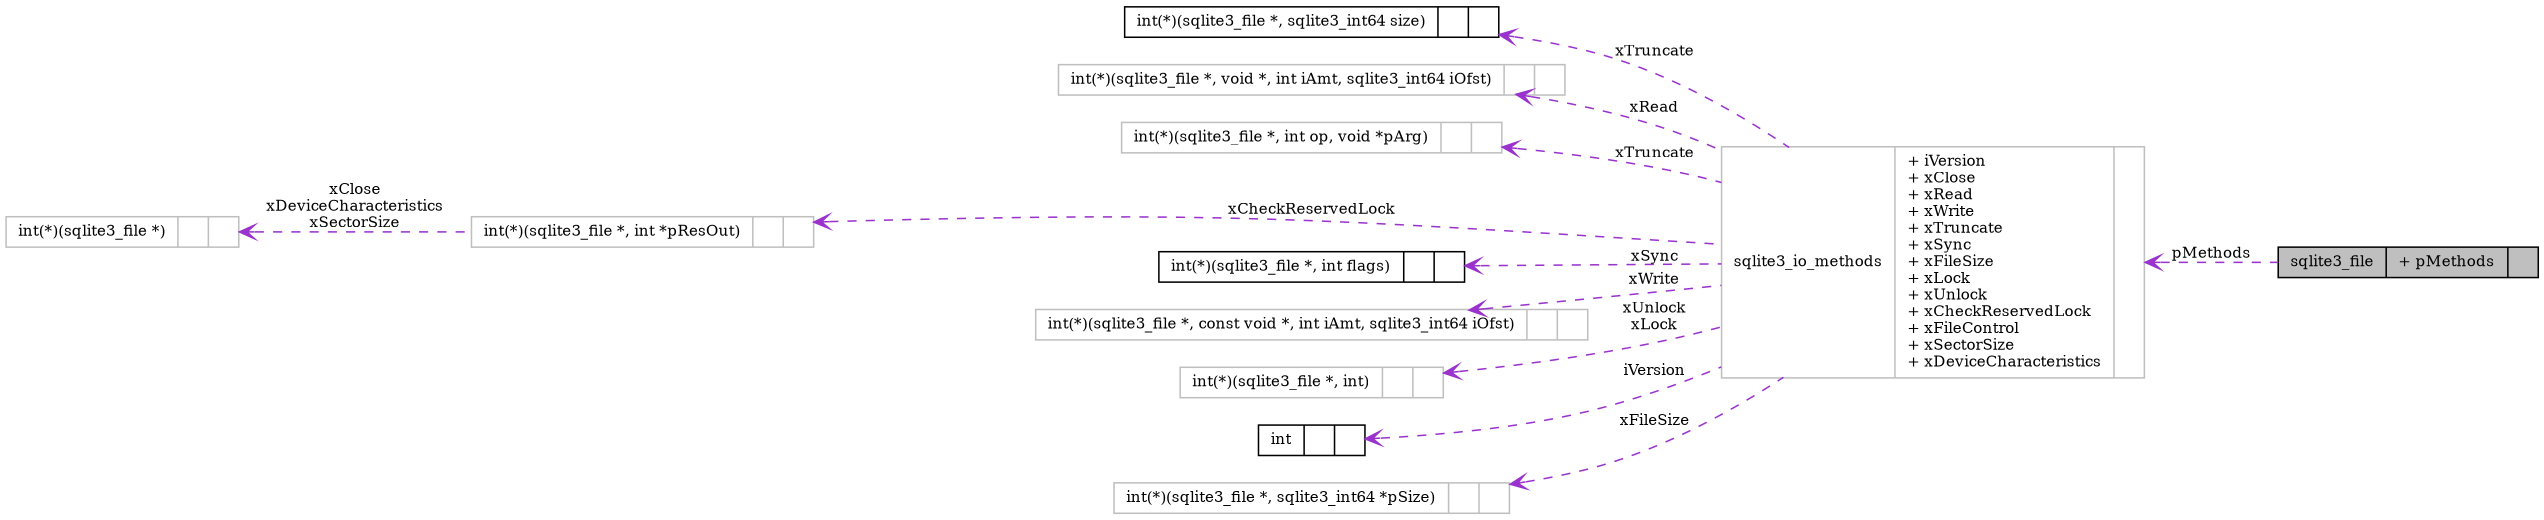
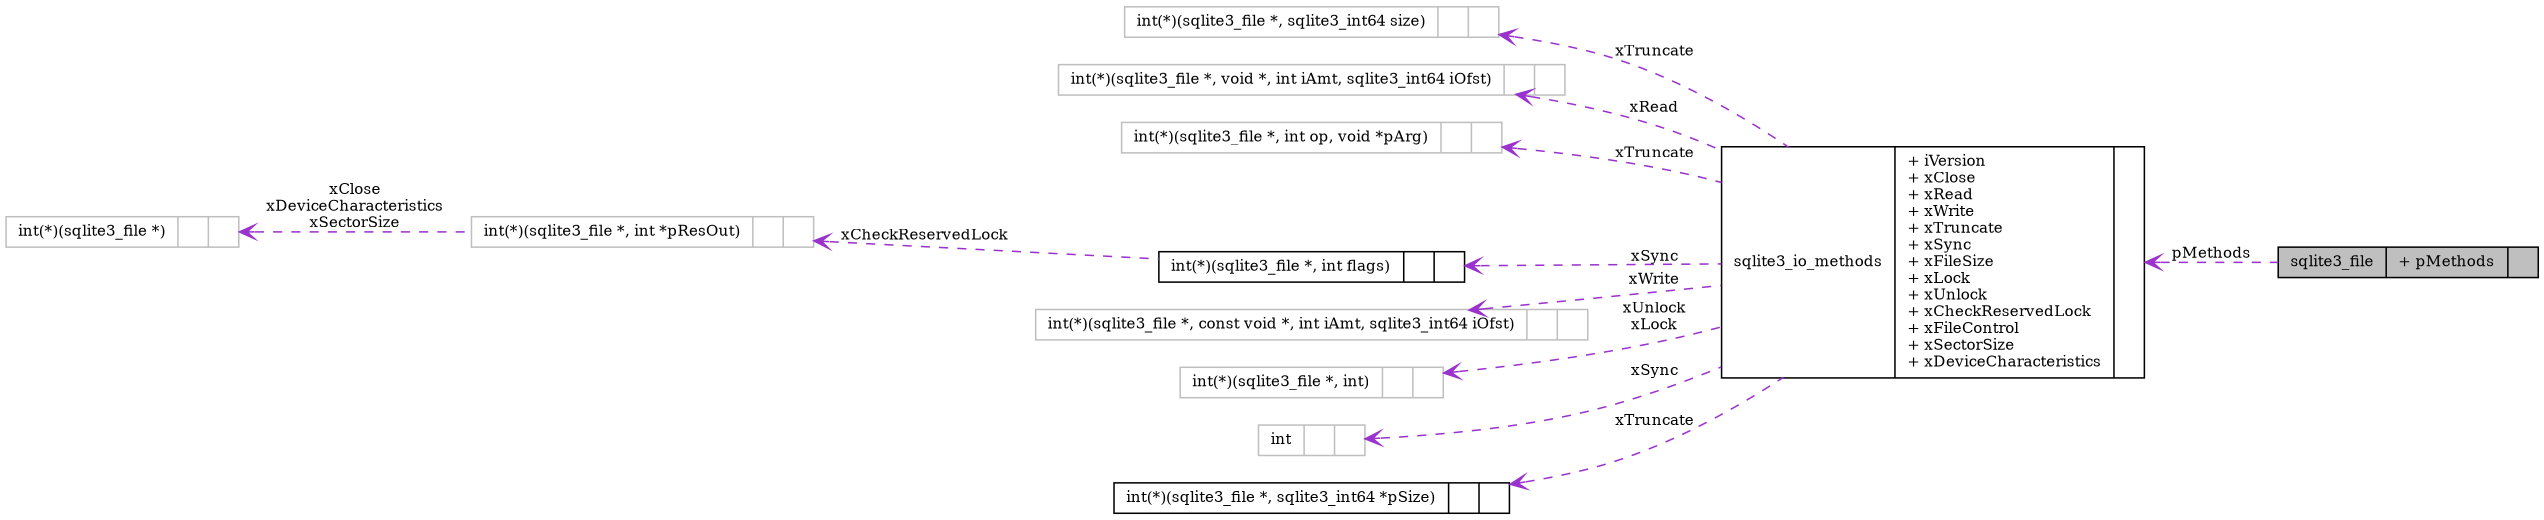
node "int(*)(sqlite3_file *, sqlite3_int64 size)": color black -> grey75
edge "sqlite3_io_methods" -> "int(*)(sqlite3_file *, int *pResOut)": now "int(*)(sqlite3_file *, int flags)" -> "int(*)(sqlite3_file *, int *pResOut)"
node "sqlite3_io_methods": color grey75 -> black
edge "sqlite3_io_methods" -> "int": label "iVersion" -> "xSync"
edge "sqlite3_io_methods" -> "int(*)(sqlite3_file *, sqlite3_int64 *pSize)": label "xFileSize" -> "xTruncate"
node "int": color black -> grey75
node "int(*)(sqlite3_file *, sqlite3_int64 *pSize)": color grey75 -> black
